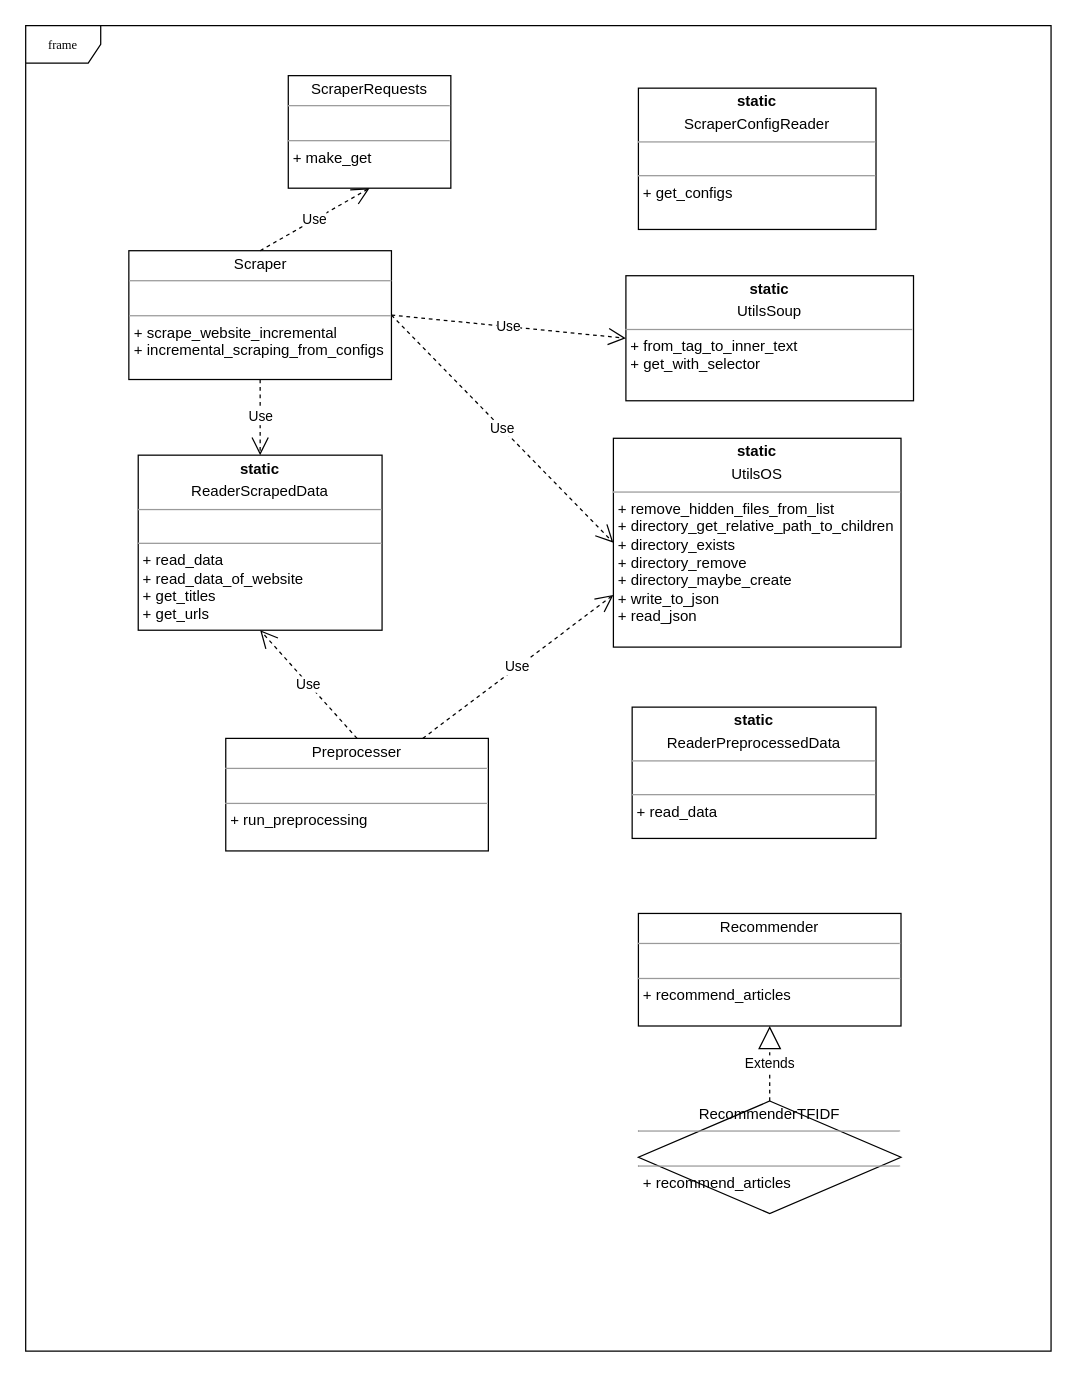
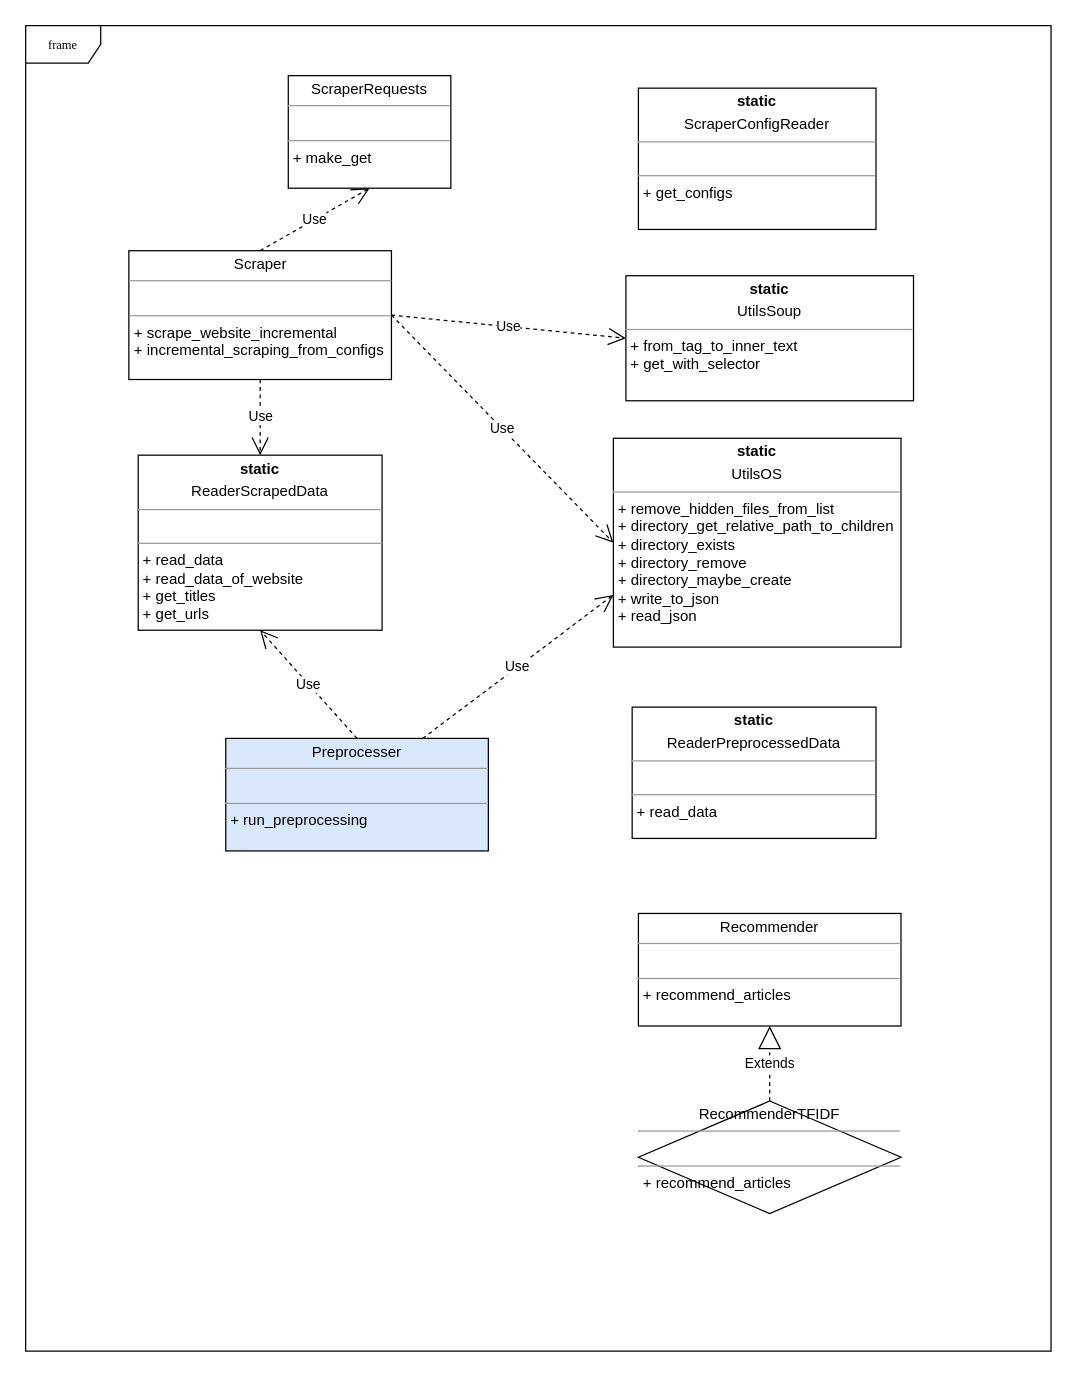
node "Preprocesser + run_preprocessing": fillcolor #ffffff -> #dae8fc
